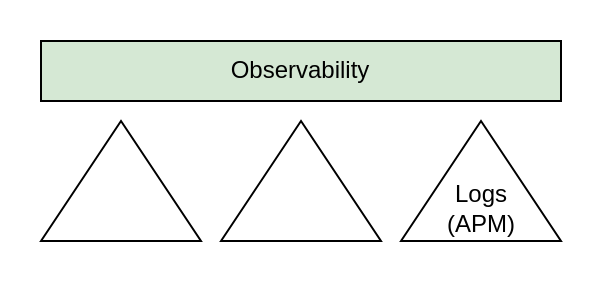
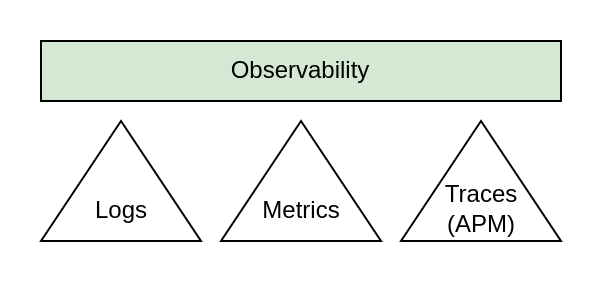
node "Logs (APM)": label "Logs (APM)" -> "Traces (APM)"
node "Logs": added
node "Metrics": added
